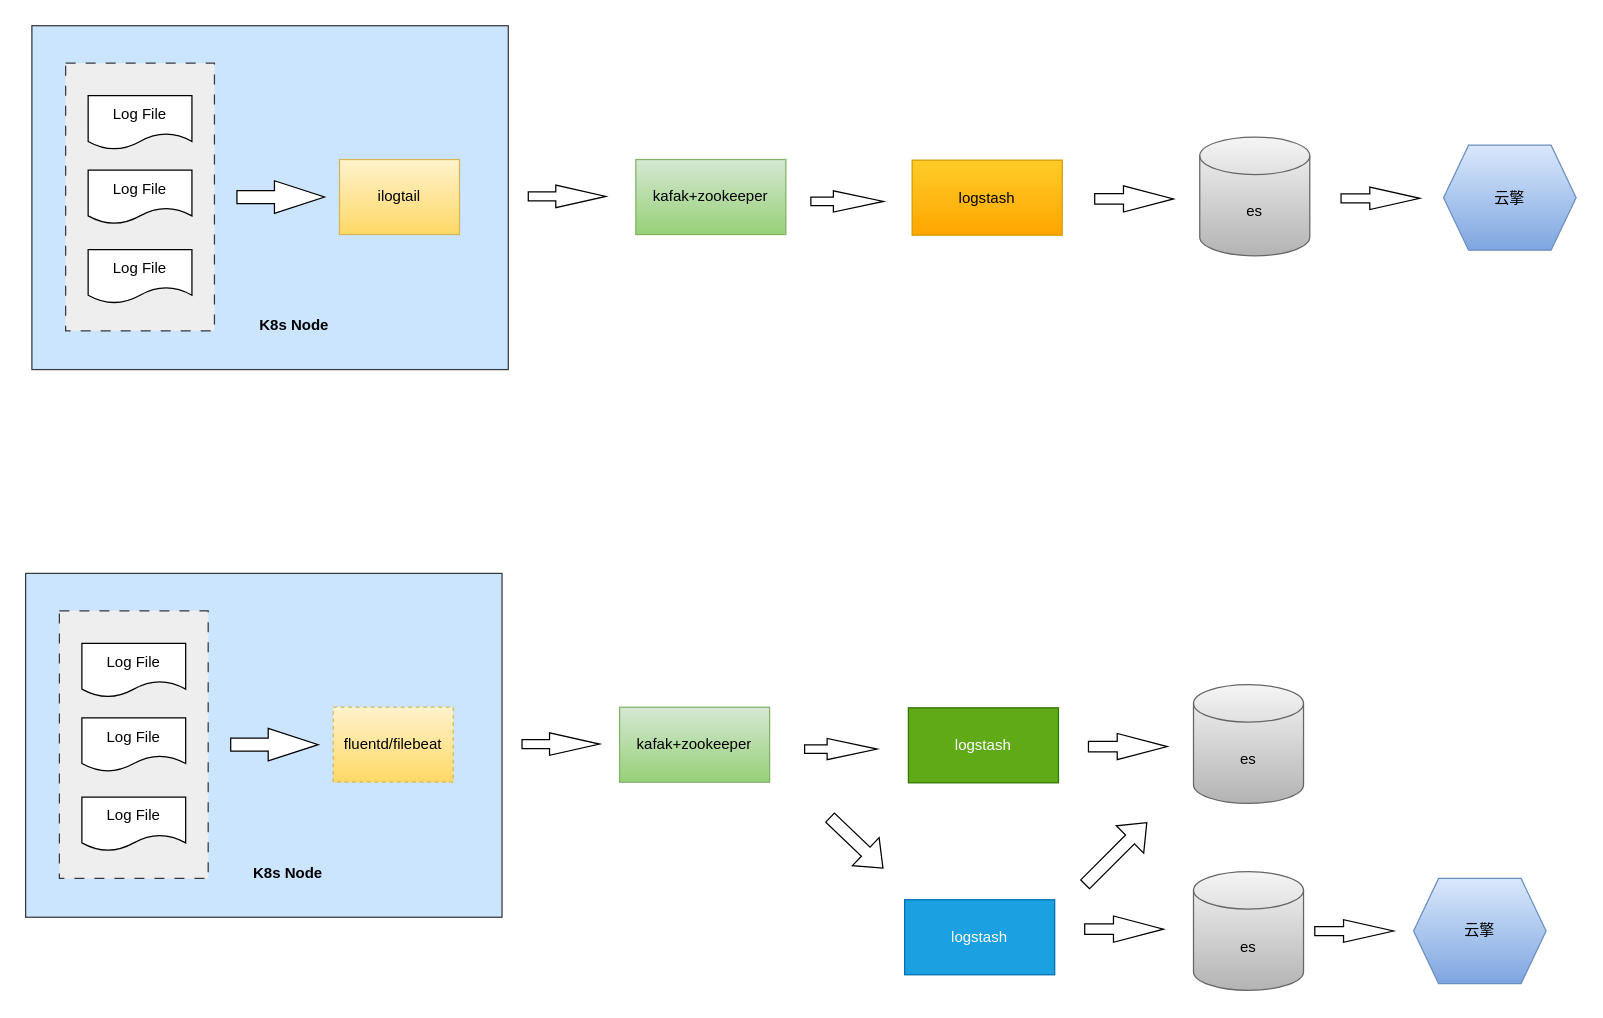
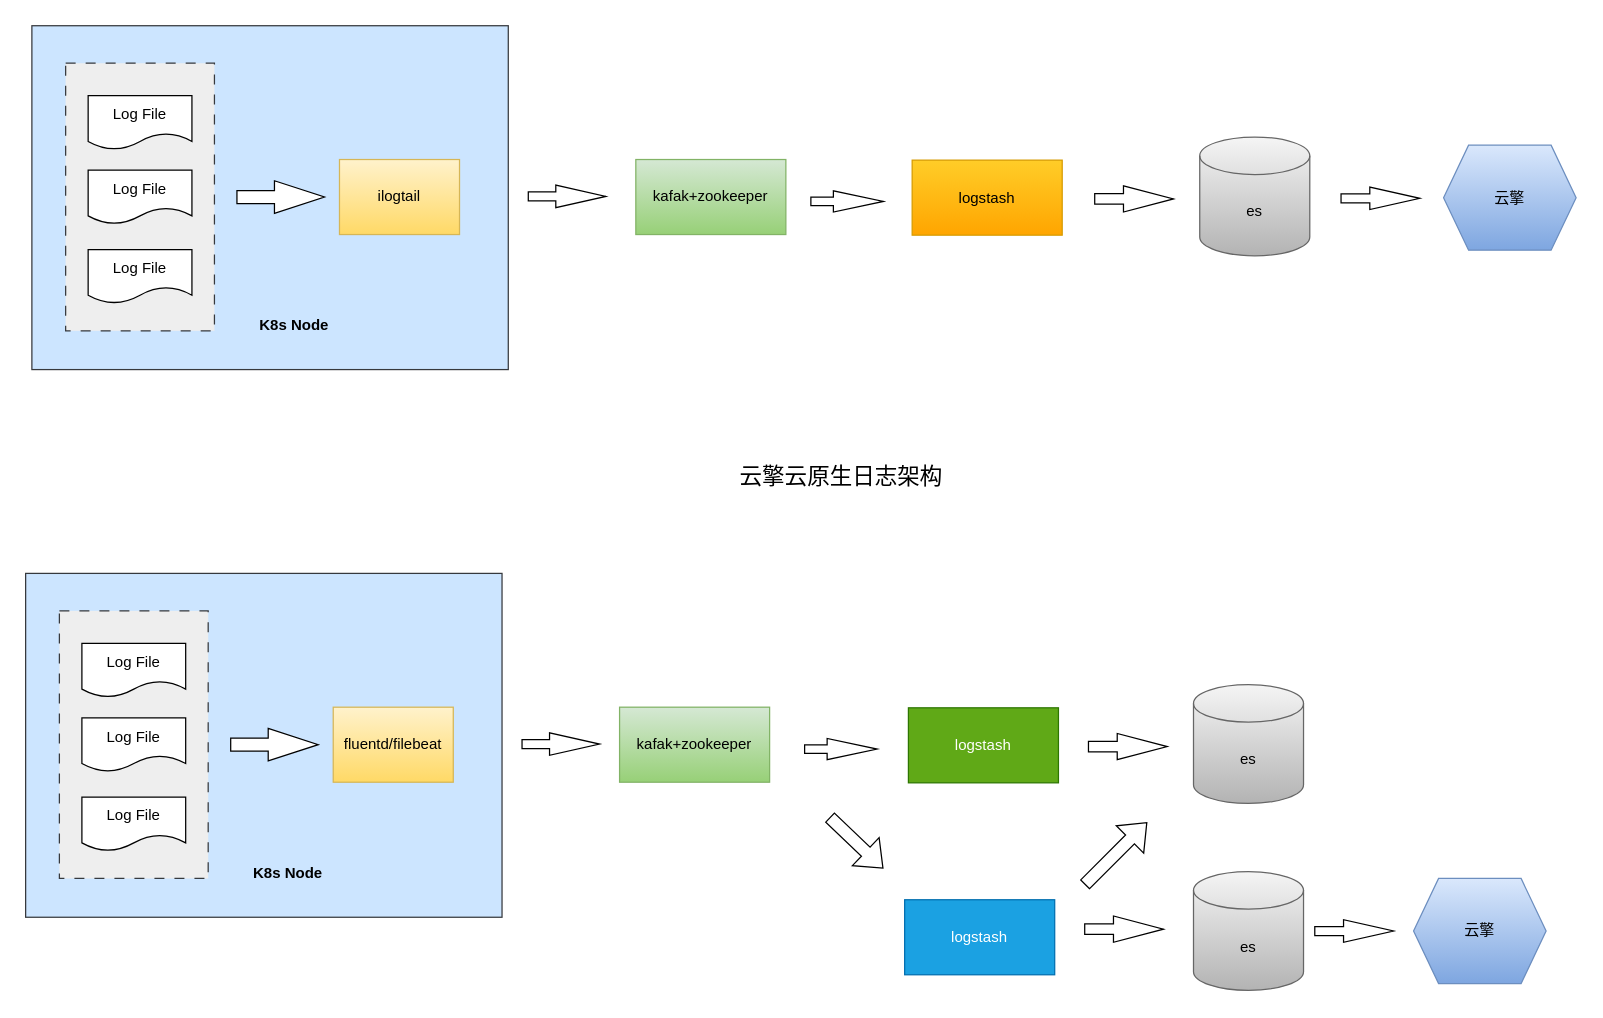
node "云擎云原生日志架构": added
node "fluentd/filebeat": style dashed -> solid
